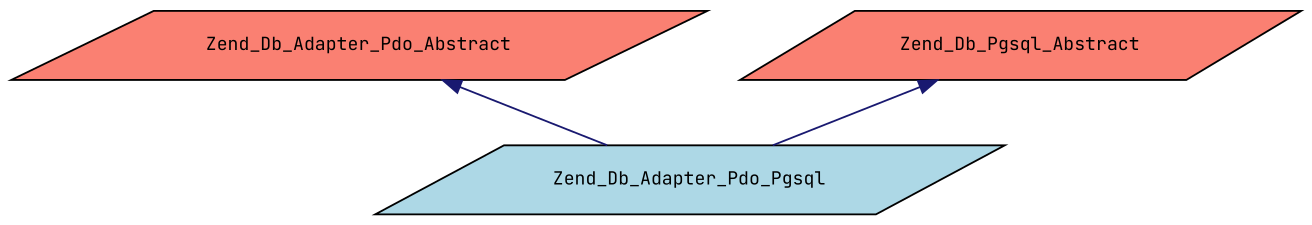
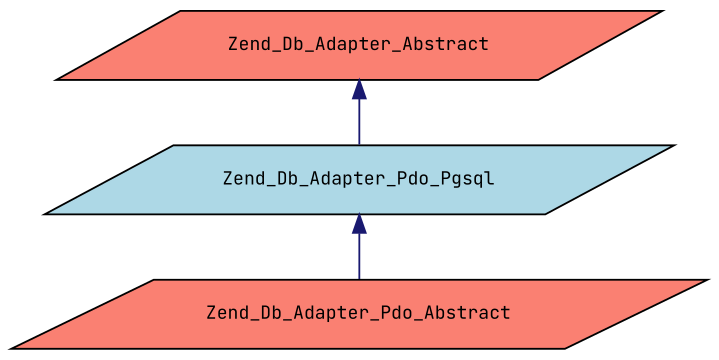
node "Zend_Db_Pgsql_Abstract": label "Zend_Db_Pgsql_Abstract" -> "Zend_Db_Adapter_Abstract"
edge "Zend_Db_Adapter_Pdo_Pgsql" -> "Zend_Db_Adapter_Pdo_Abstract": reversed
